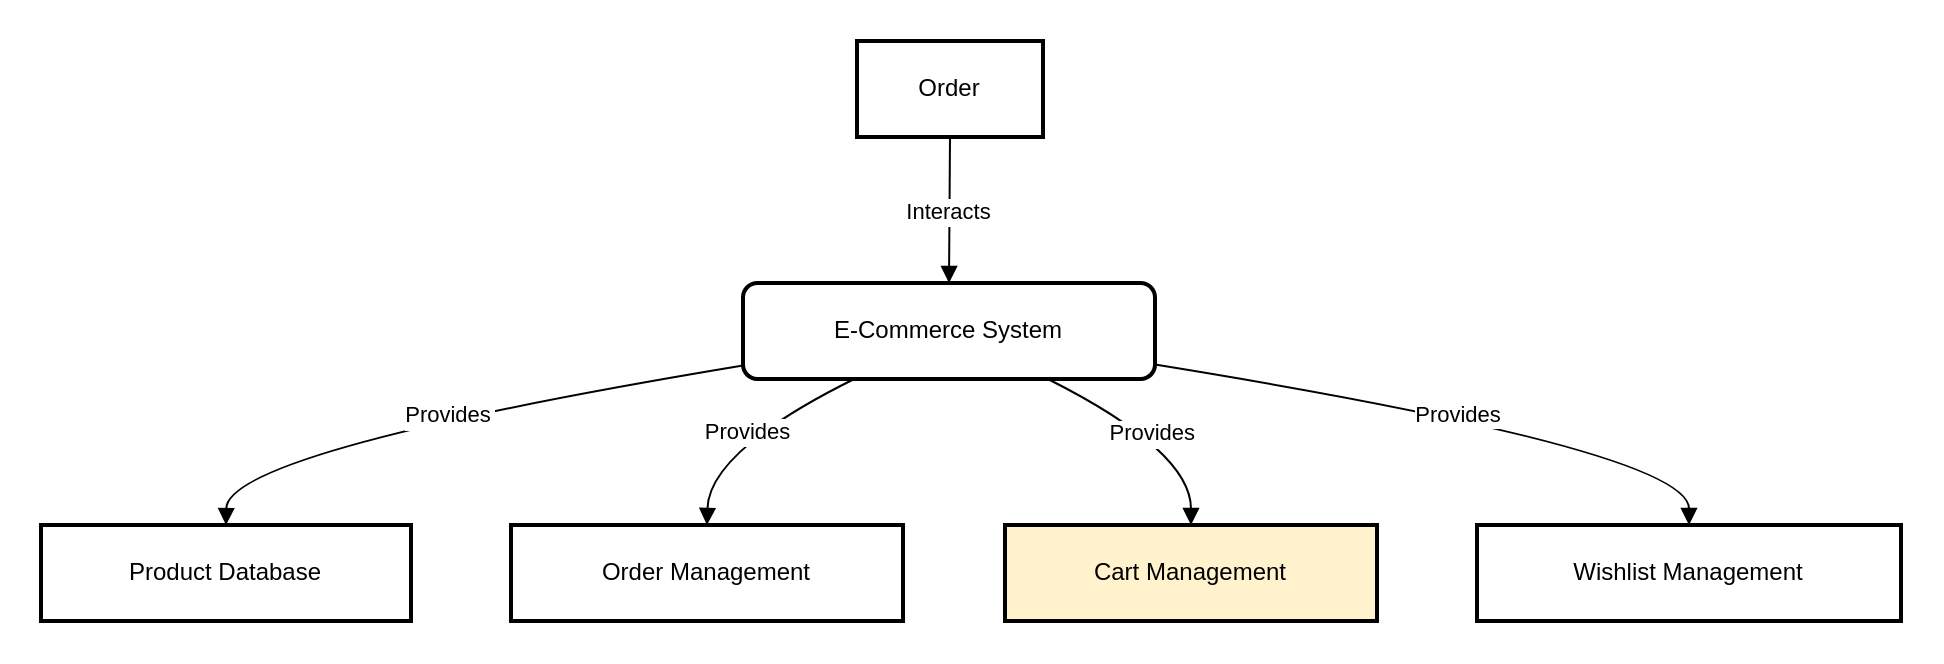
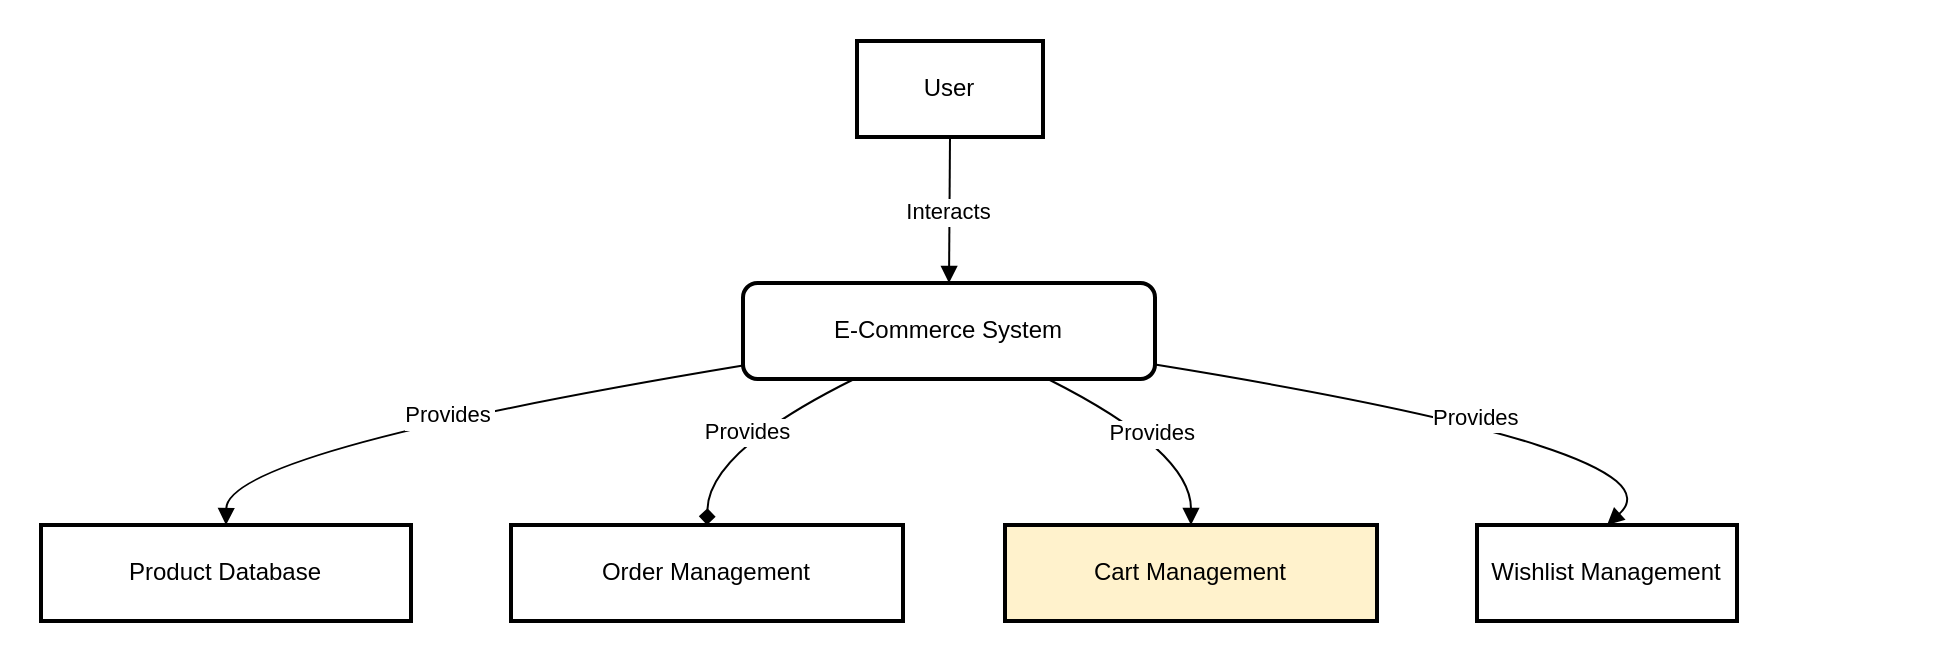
node "Order": label "Order" -> "User"
edge "E-Commerce System" -> "Order Management": arrowhead block -> diamond
node "Wishlist Management": size 424x96 -> 260x96
